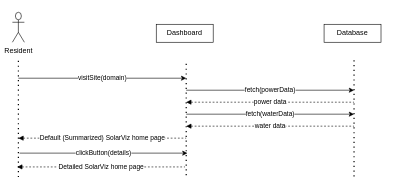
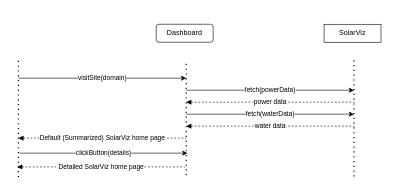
node "Resident": removed
node "Dashboard": shape rectangle -> rounded rectangle
node "Database": label "Database" -> "SolarViz"
